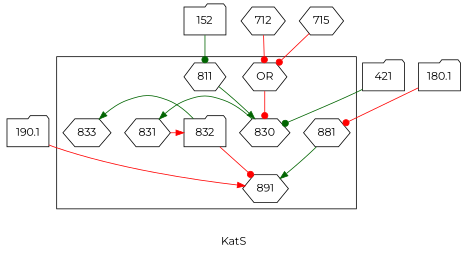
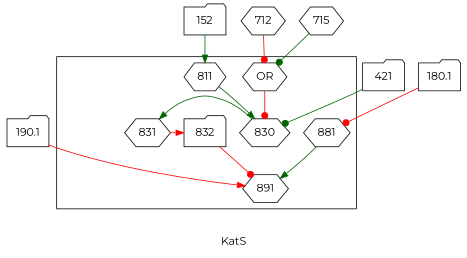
edge "152" -> "811": arrowhead dot -> normal
edge "715" -> "OR": color red -> darkgreen
node "833": removed
